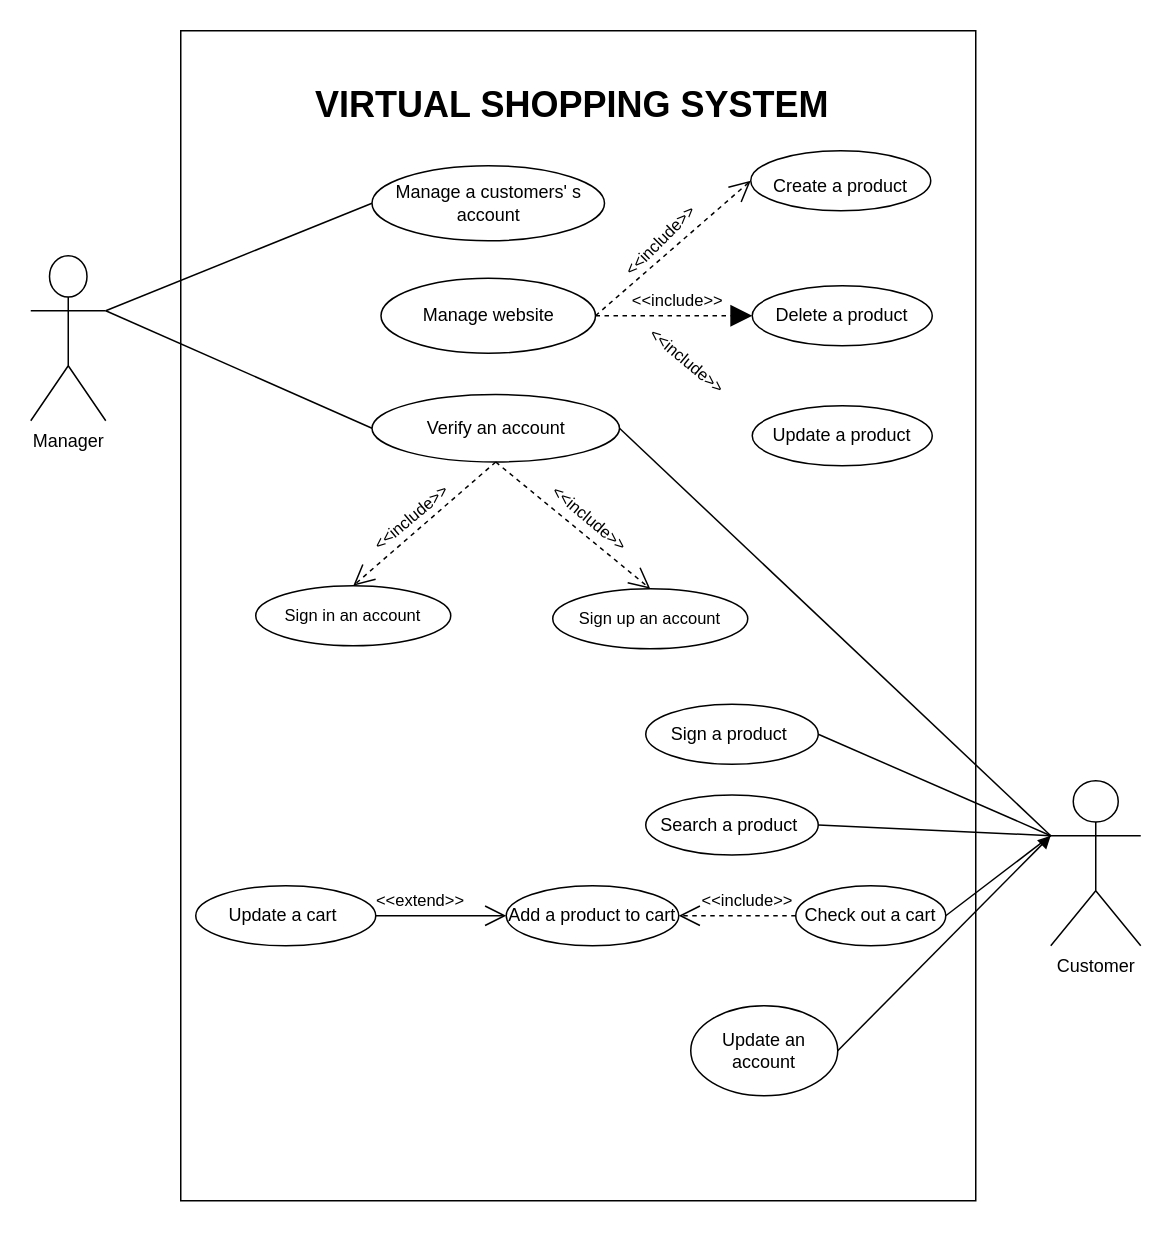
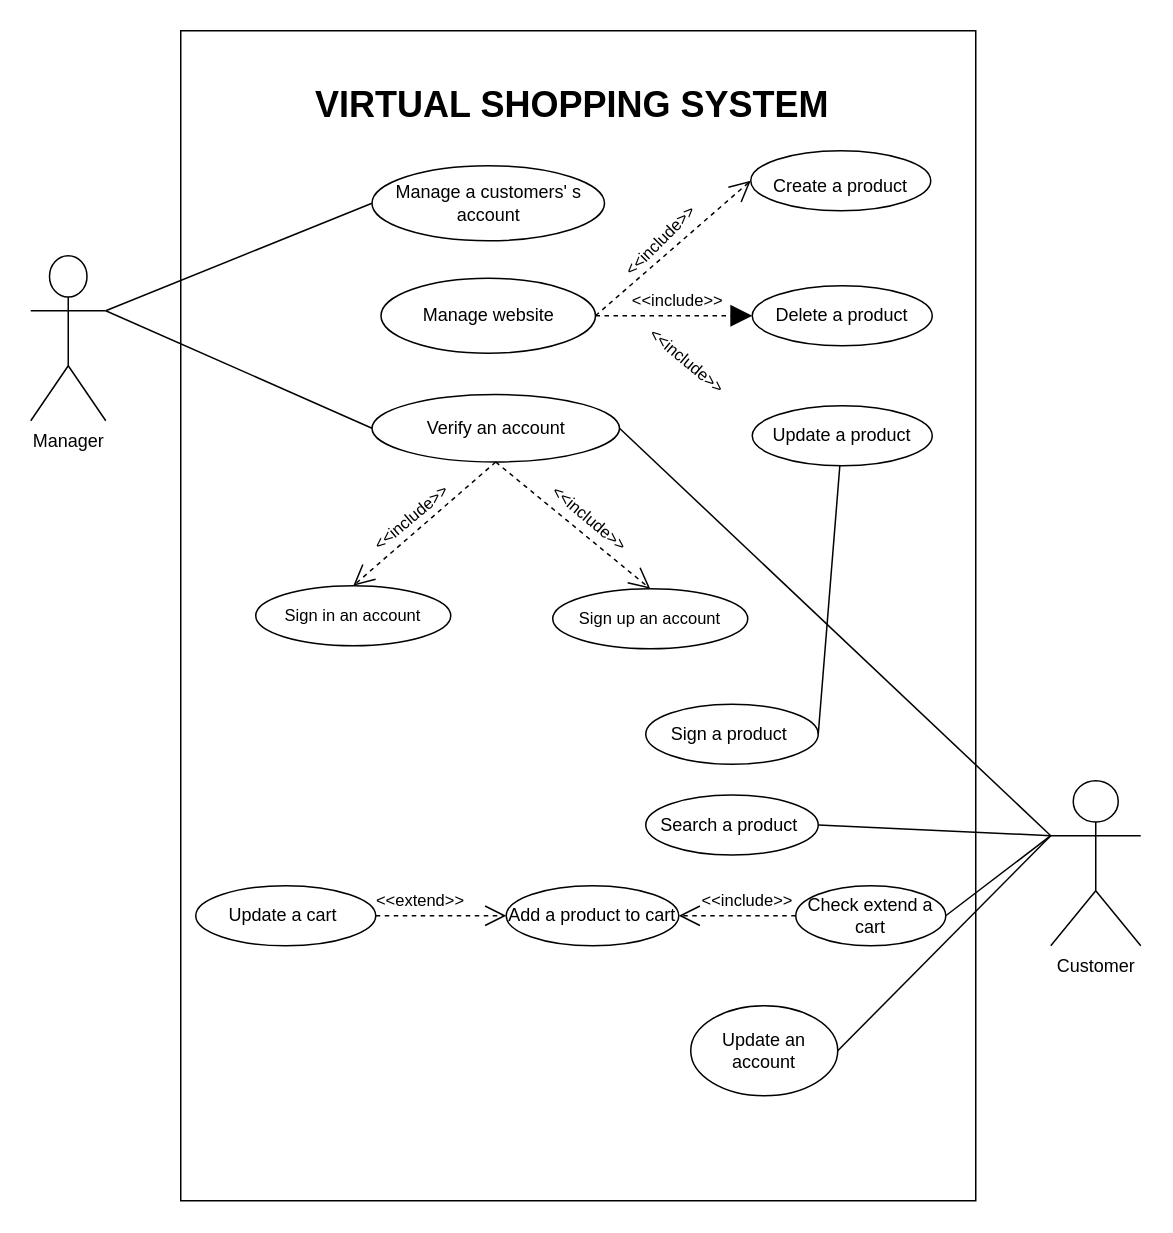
edge "Sign a product" -- "Customer": now "Sign a product" -- "Update a product"
edge "Update an account" -> "Customer": arrowhead block -> none
edge "Update a cart" -> "Add a product to cart": style solid -> dashed
node "Check out a cart": label "Check out a cart" -> "Check extend a cart"
